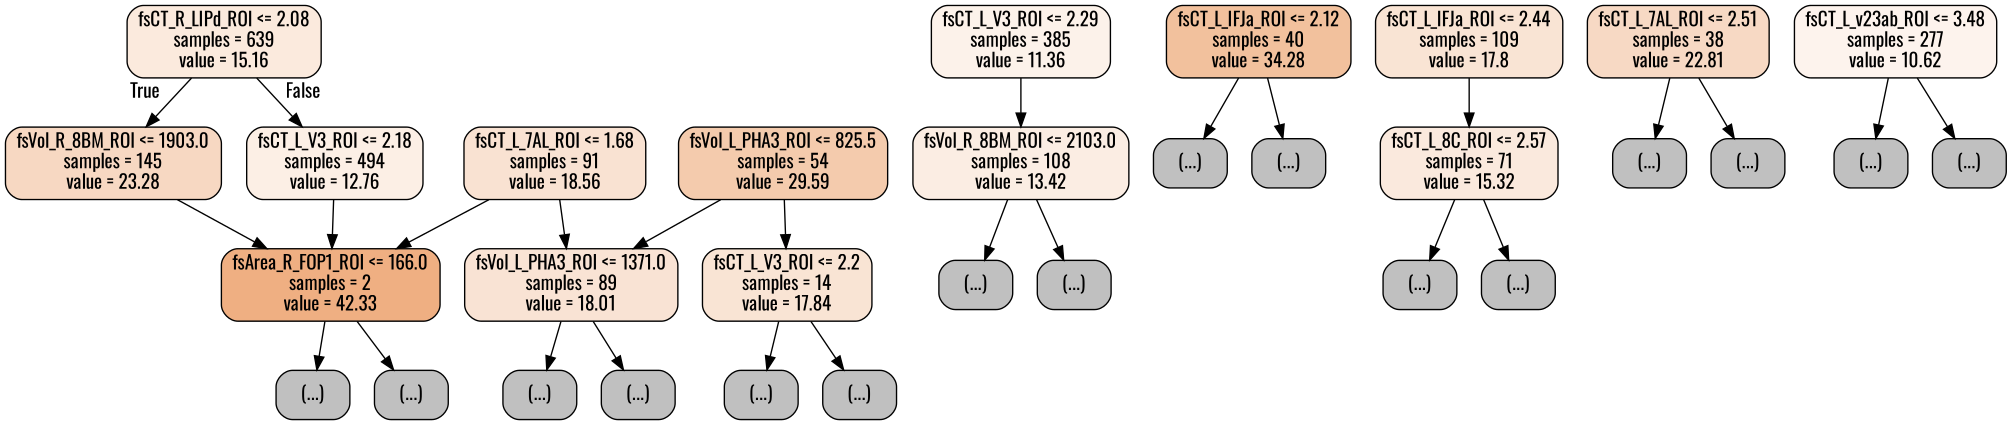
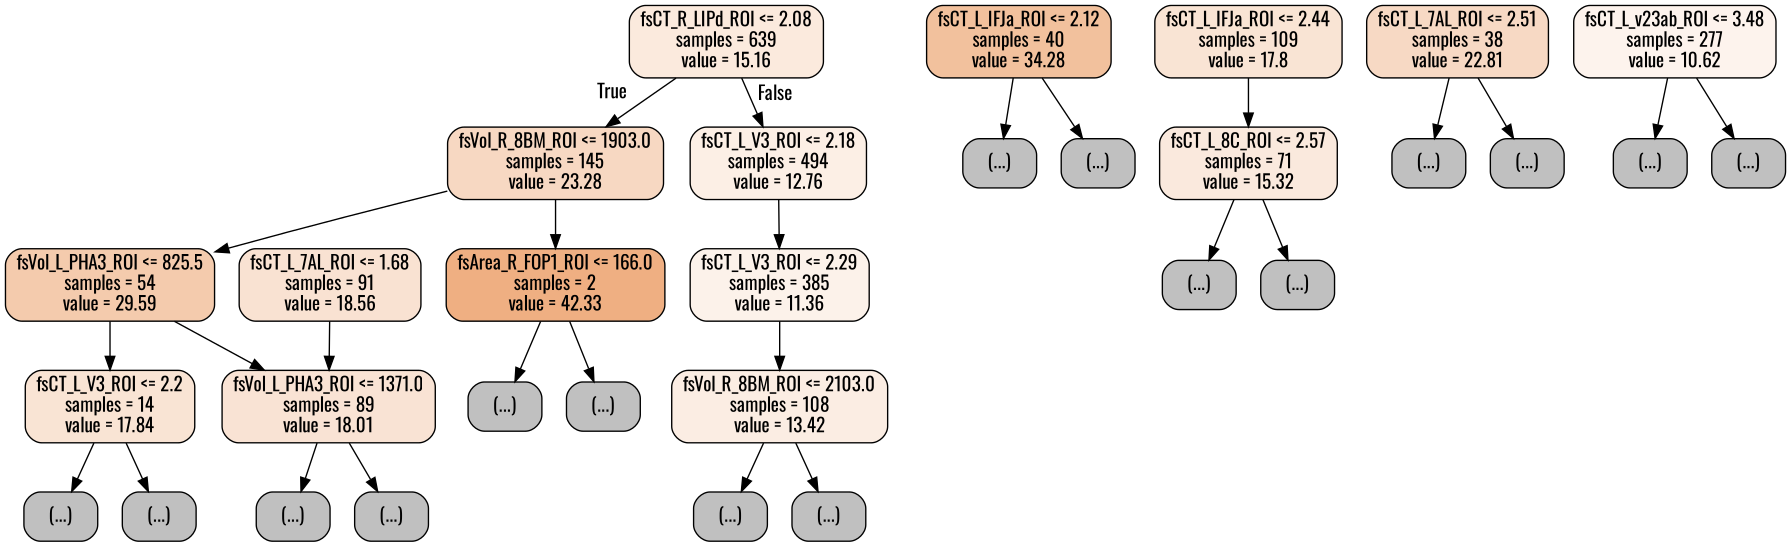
edge "fsCT_L_V3_ROI <= 2.18 samples = 494 value = 12.76" -> "fsArea_R_FOP1_ROI <= 166.0 samples = 2 value = 42.33": now "fsCT_L_V3_ROI <= 2.18 samples = 494 value = 12.76" -> "fsCT_L_V3_ROI <= 2.29 samples = 385 value = 11.36"
edge "fsVol_R_8BM_ROI <= 1903.0 samples = 145 value = 23.28" -> "fsVol_L_PHA3_ROI <= 825.5 samples = 54 value = 29.59": added
edge "fsCT_L_7AL_ROI <= 1.68 samples = 91 value = 18.56" -> "fsArea_R_FOP1_ROI <= 166.0 samples = 2 value = 42.33": removed
